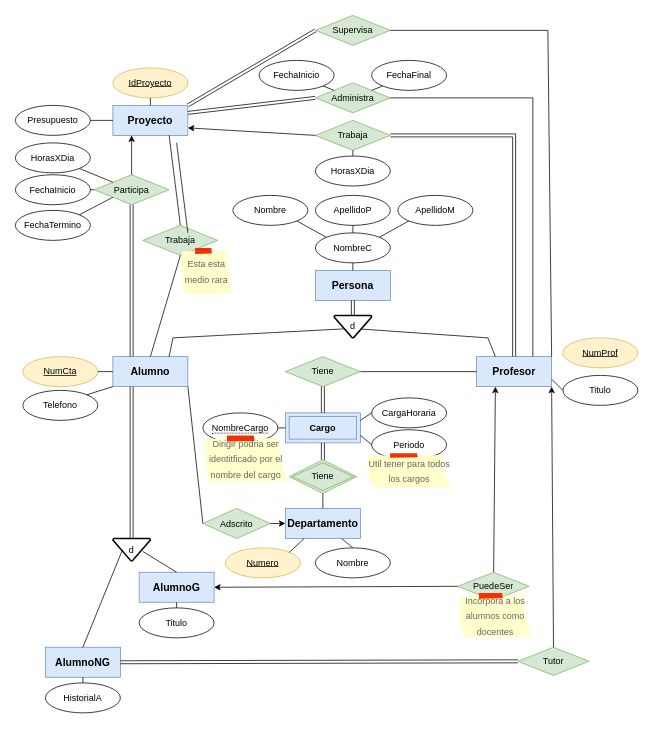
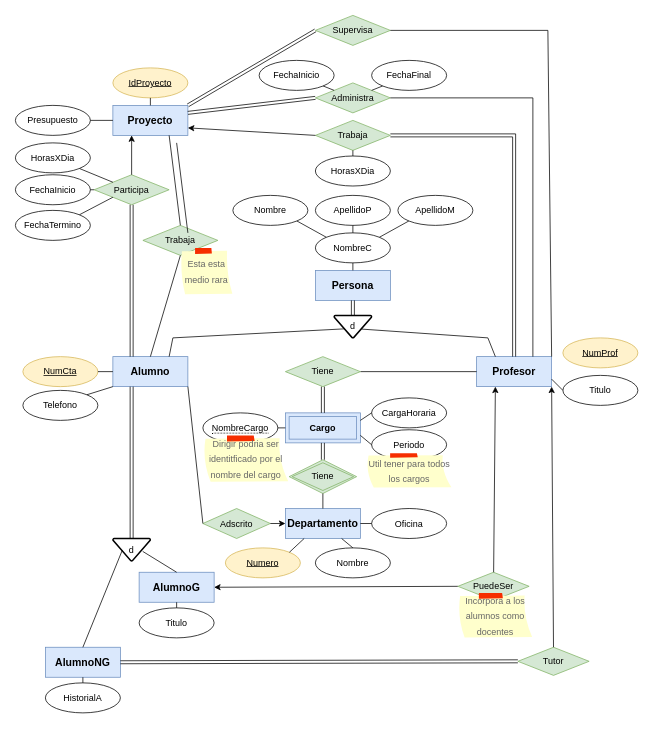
edge "Departamento" -- "Oficina": added
node "Oficina": added
